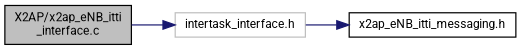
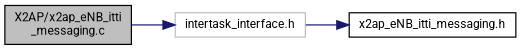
node "X2AP/x2ap_eNB_itti _interface.c": label "X2AP/x2ap_eNB_itti _interface.c" -> "X2AP/x2ap_eNB_itti _messaging.c"
